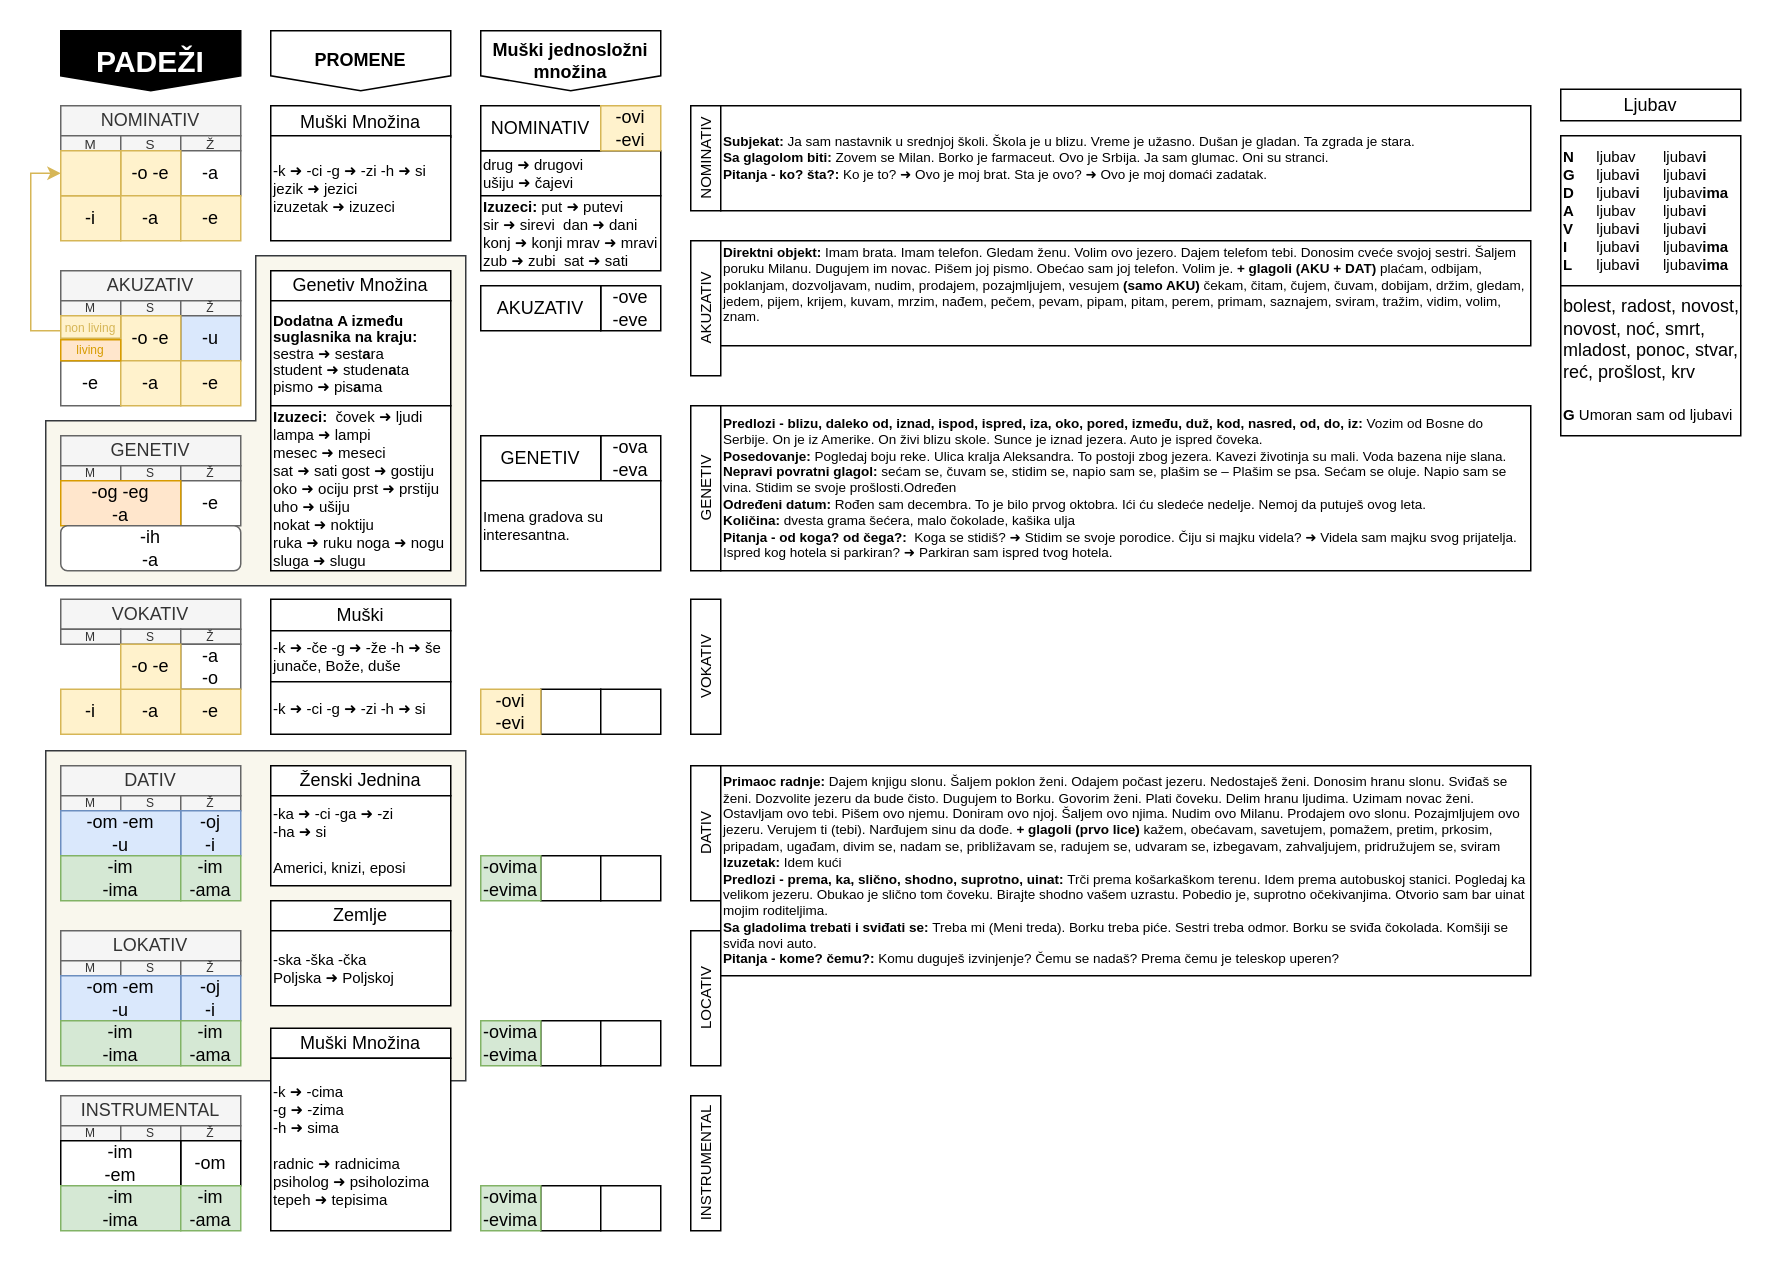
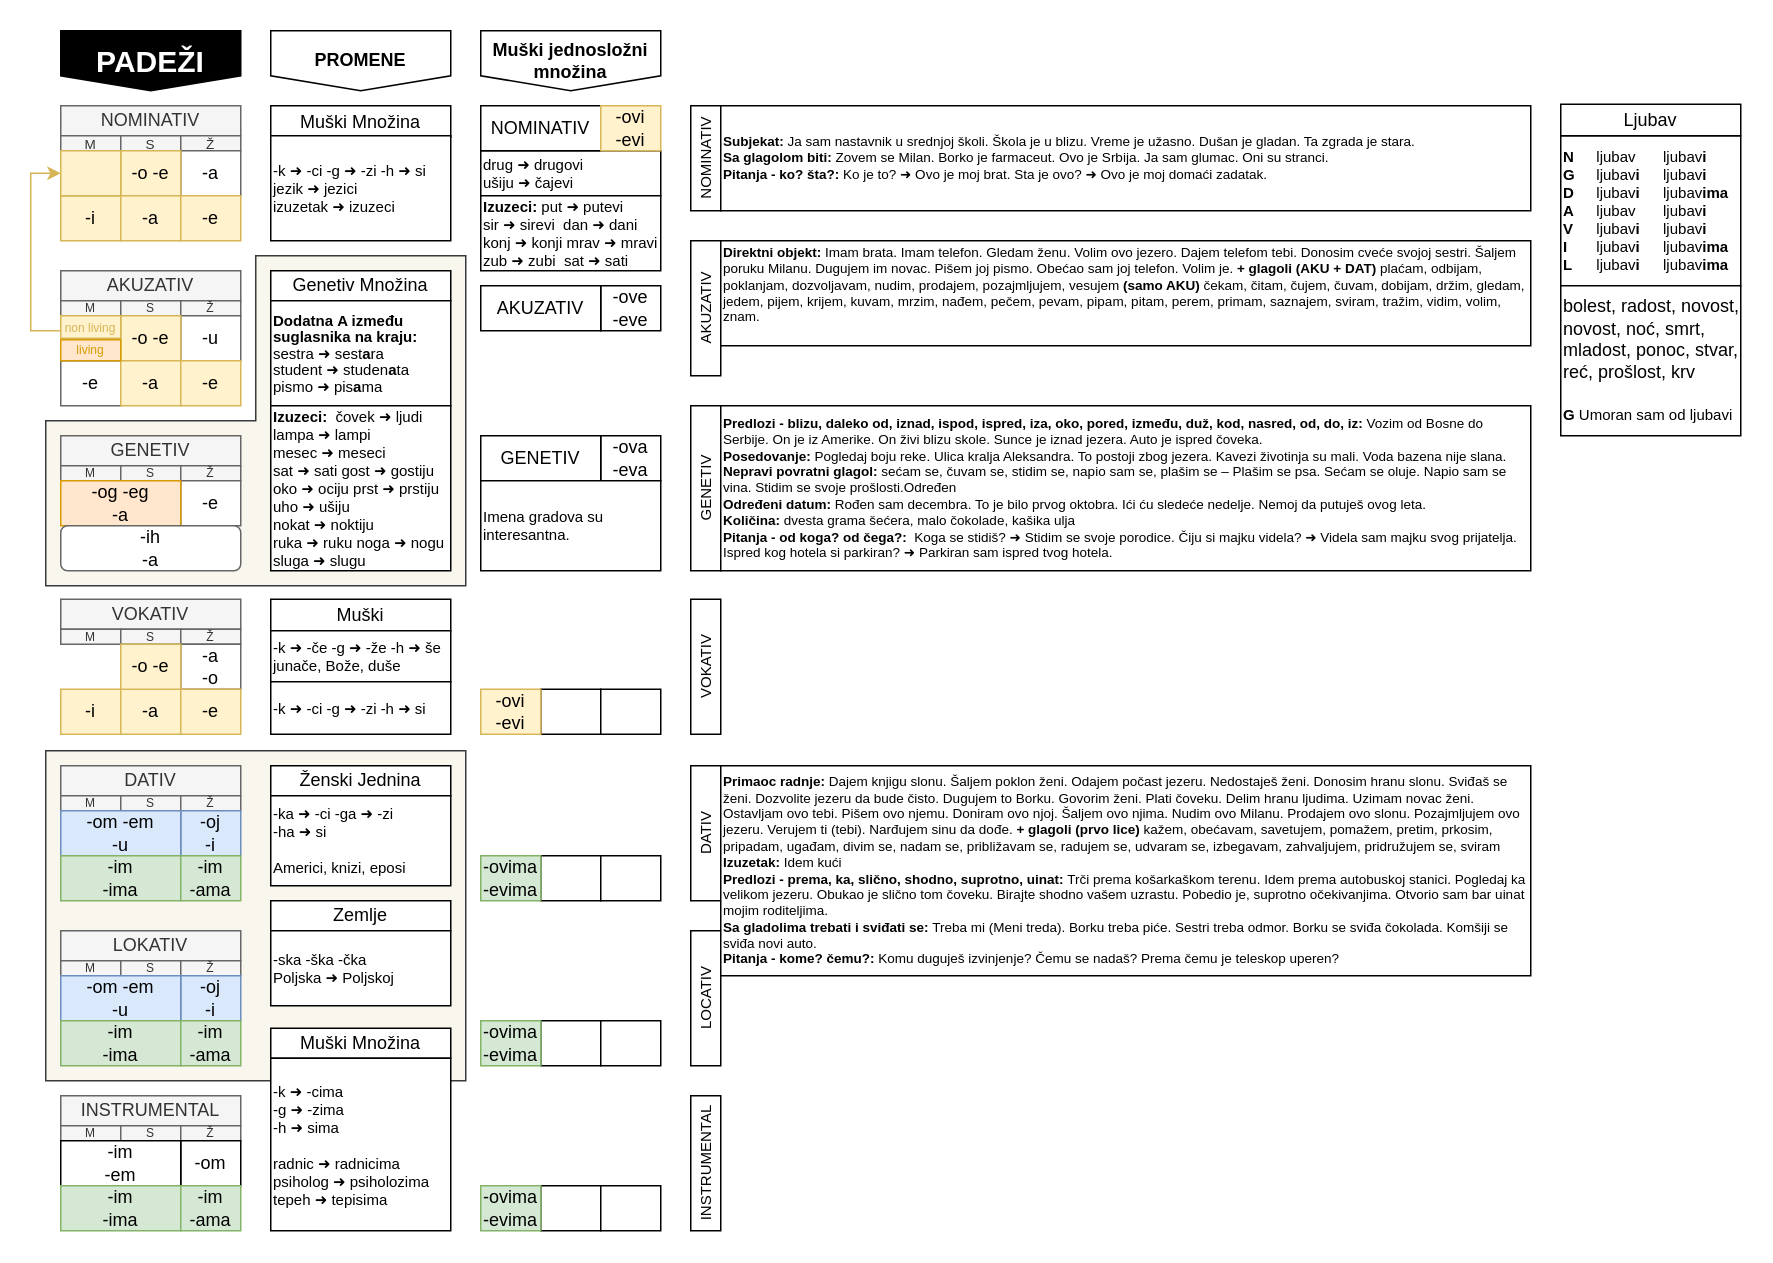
node "Ljubav": moved (1651, 105) -> (1651, 120)
node "-u": fillcolor #dae8fc -> #ffffff
